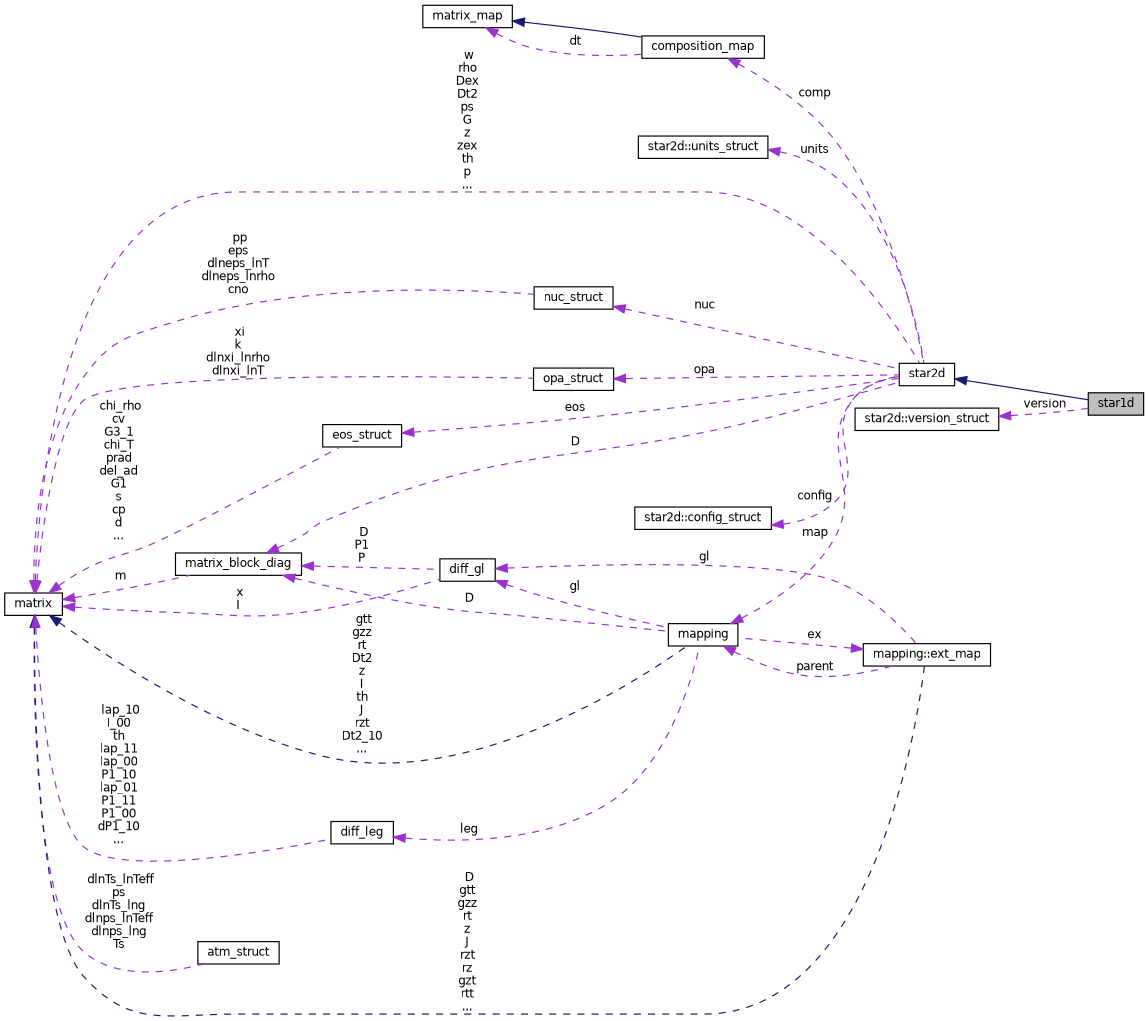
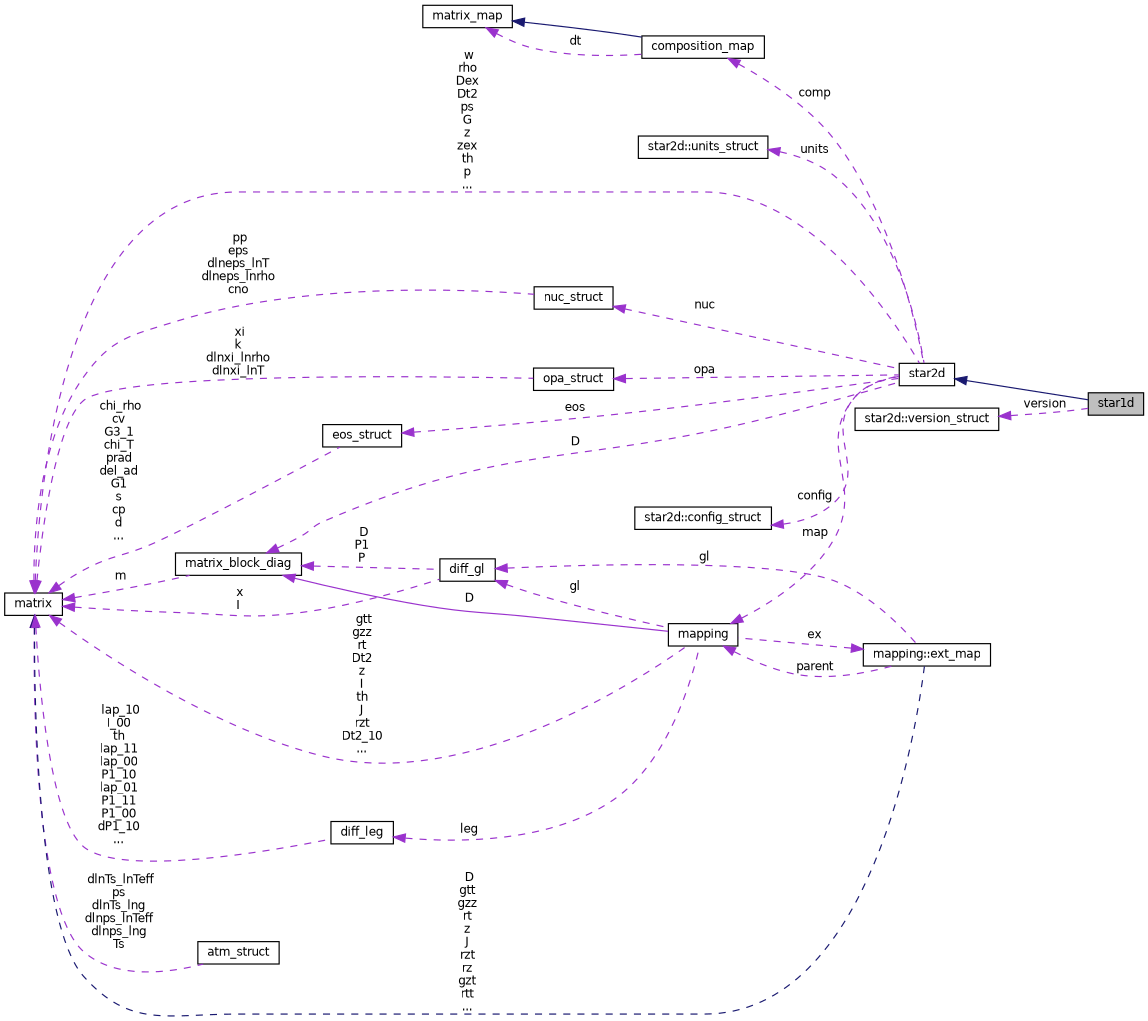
edge "mapping" -> "matrix_block_diag": style dashed -> solid
edge "mapping" -> "matrix": color midnightblue -> darkorchid3
